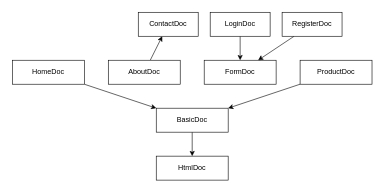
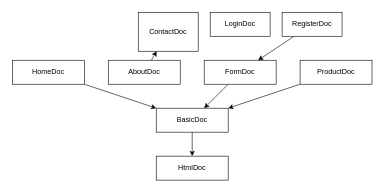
node "ContactDoc": size 60x24 -> 60x39
edge "LoginDoc" -> "FormDoc": removed
edge "FormDoc" -> "BasicDoc": added
